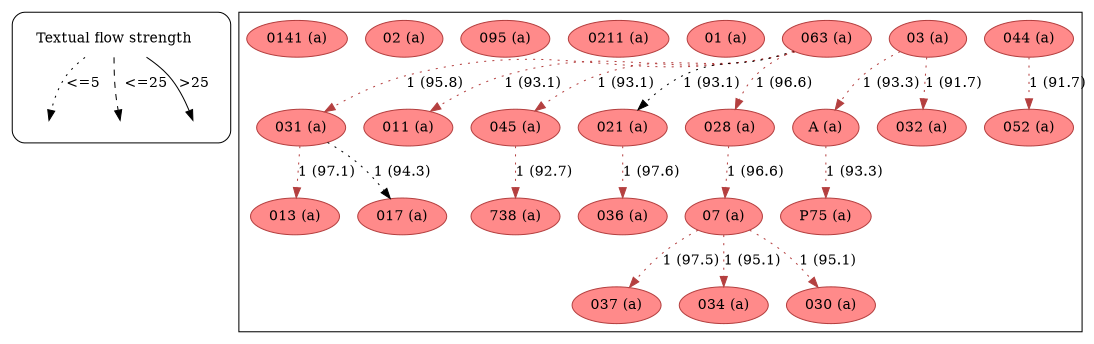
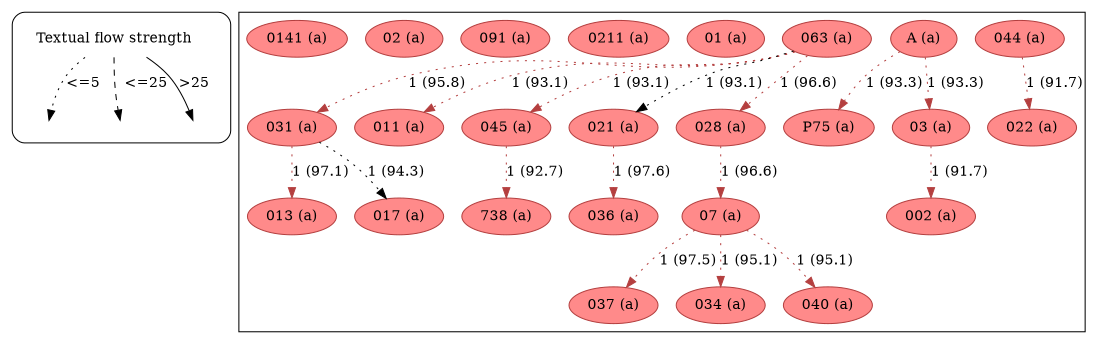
node "095 (a)": label "095 (a)" -> "091 (a)"
edge "03 (a)" -> "A (a)": reversed
node "032 (a)": label "032 (a)" -> "002 (a)"
node "052 (a)": label "052 (a)" -> "022 (a)"
node "030 (a)": label "030 (a)" -> "040 (a)"
